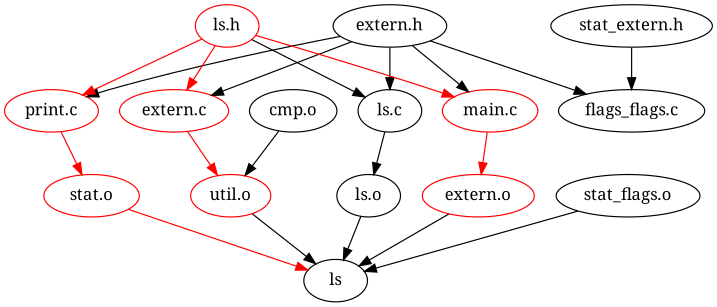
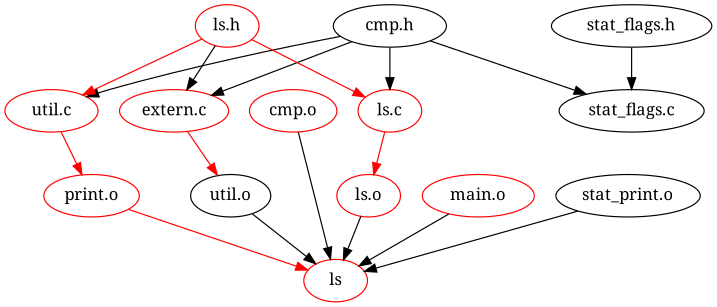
node "extern.h": label "extern.h" -> "cmp.h"
node "stat_extern.h": label "stat_extern.h" -> "stat_flags.h"
edge "ls.h" -> "extern.c": color red -> black
edge "ls.h" -> "ls.c": color black -> red
node "print.c": label "print.c" -> "util.c"
node "cmp.o": color black -> red
node "ls.c": color black -> red
node "main.c": removed
node "flags_flags.c": label "flags_flags.c" -> "stat_flags.c"
edge "ls.c" -> "ls.o": color black -> red
edge "cmp.o" -> "util.o": now "cmp.o" -> "ls"
node "stat.o": label "stat.o" -> "print.o"
node "util.o": color red -> black
node "ls.o": color black -> red
node "extern.o": label "extern.o" -> "main.o"
node "stat_flags.o": label "stat_flags.o" -> "stat_print.o"
node "ls": color black -> red
